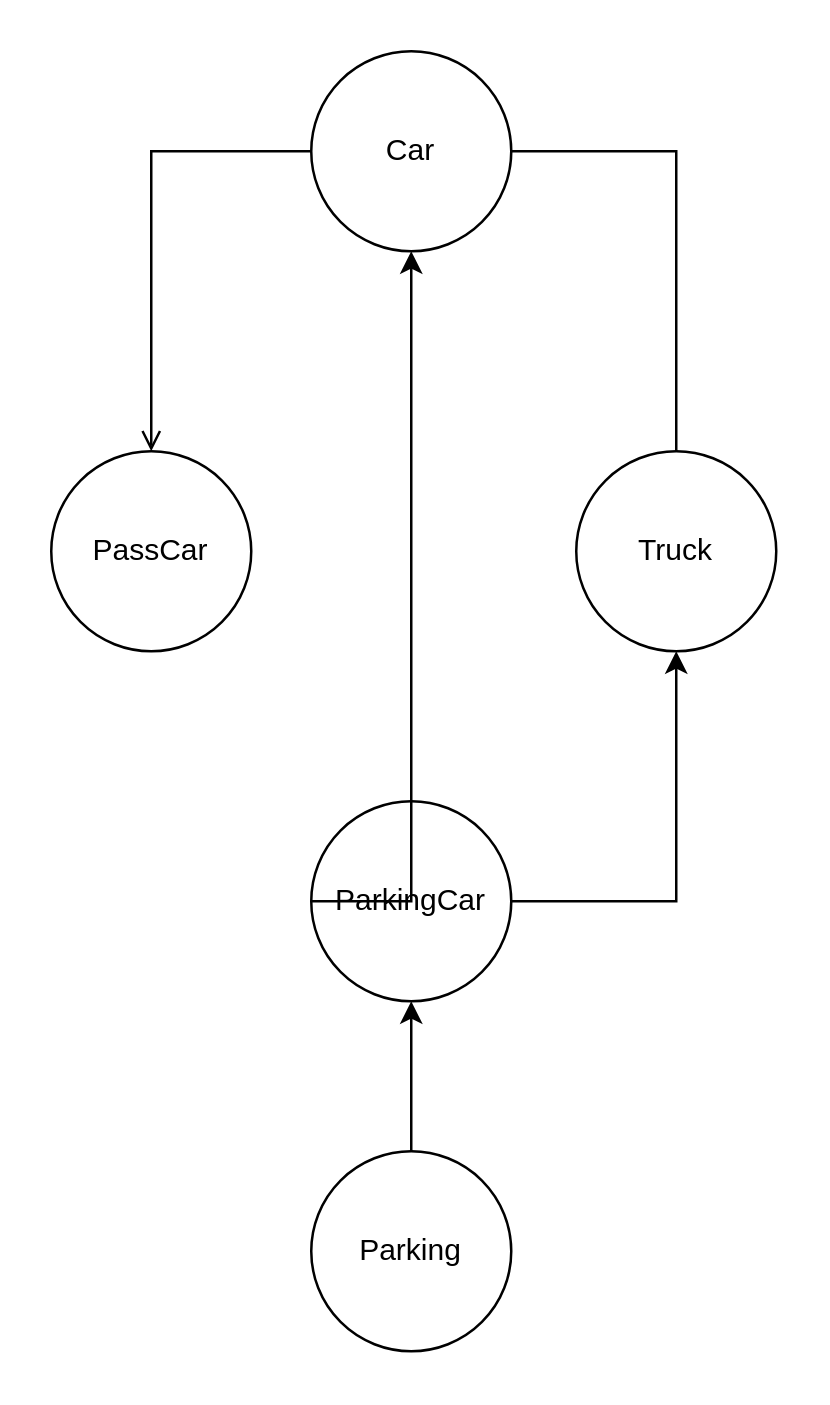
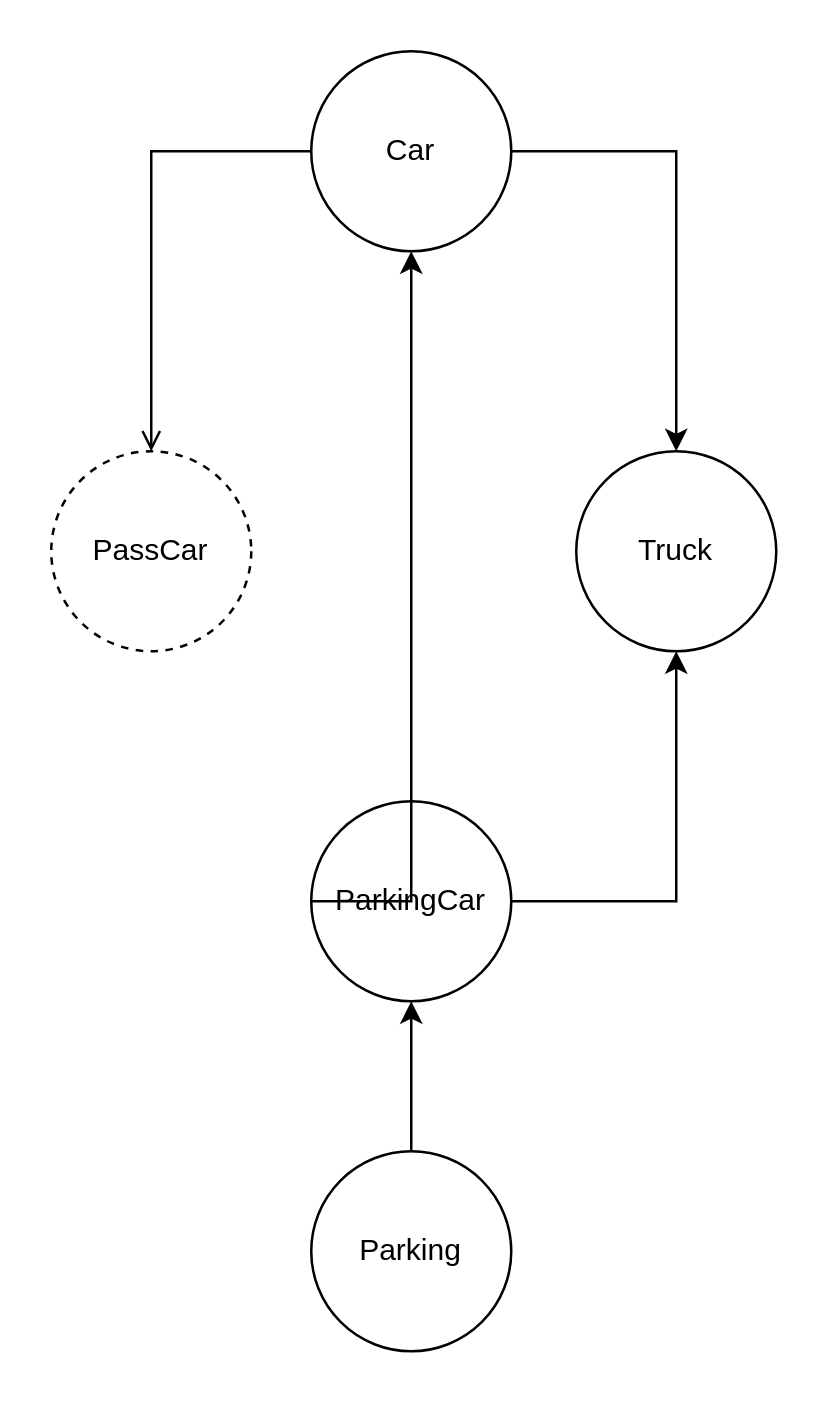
edge "Car" -- "Truck": arrowhead none -> classic
node "PassCar": style solid -> dashed
